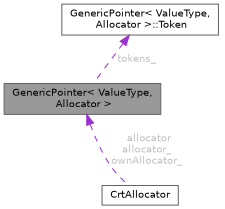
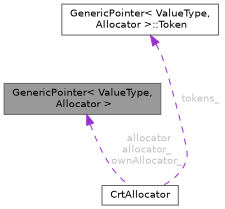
edge "GenericPointer< ValueType, Allocator >" -> "GenericPointer< ValueType, Allocator >::Token": now "CrtAllocator" -> "GenericPointer< ValueType, Allocator >::Token"
